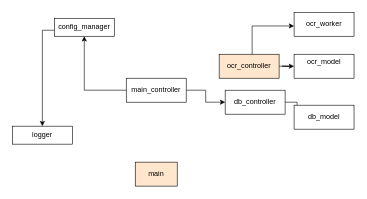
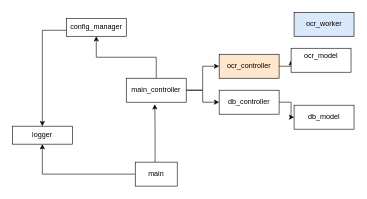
node "ocr_worker": fillcolor #ffffff -> #dae8fc
edge "ocr_controller" -> "ocr_worker": removed
node "config_manager": moved (84, 27) -> (96, 27)
edge "main_controller" -> "ocr_controller": added
node "ocr_model": moved (324, 66) -> (321, 60)
node "db_controller": moved (255, 102) -> (249, 102)
edge "main" -> "main_controller": added
edge "main" -> "logger": added
node "main": fillcolor #ffe6cc -> #ffffff
